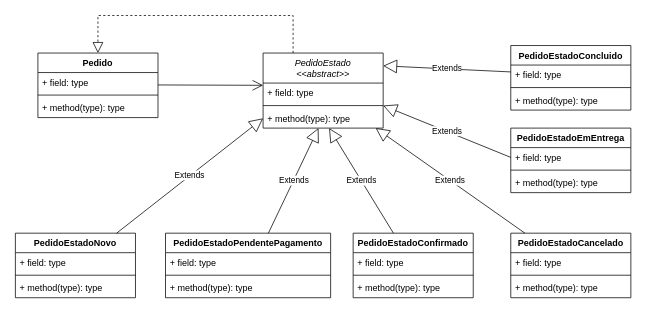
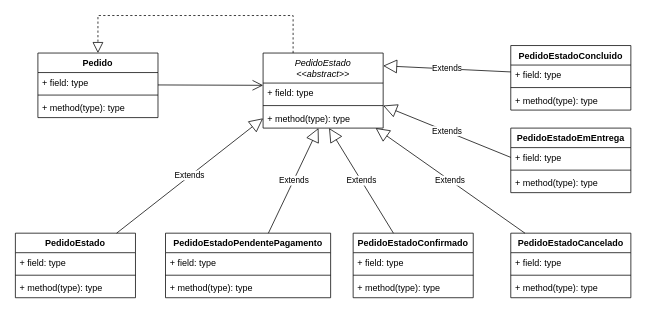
node "PedidoEstadoNovo": label "PedidoEstadoNovo" -> "PedidoEstado"
